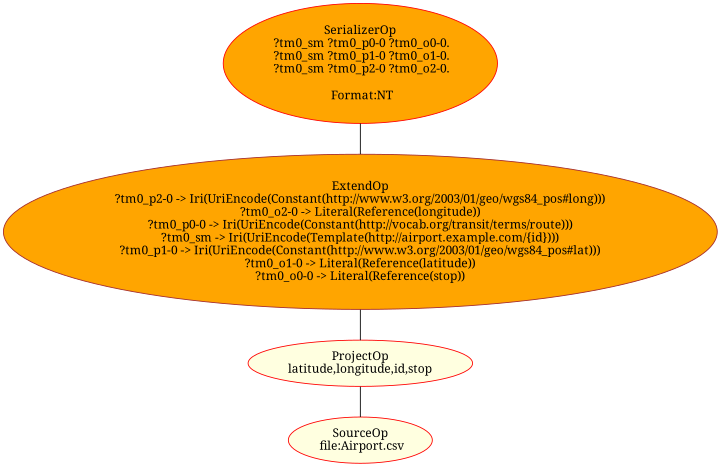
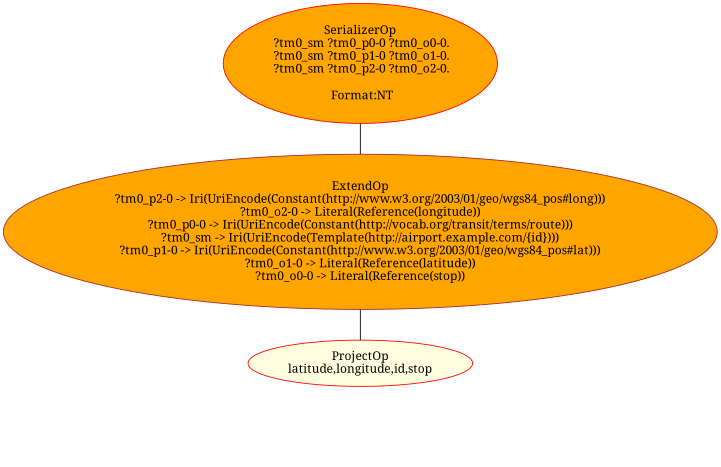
node "SourceOp file:Airport.csv": removed
